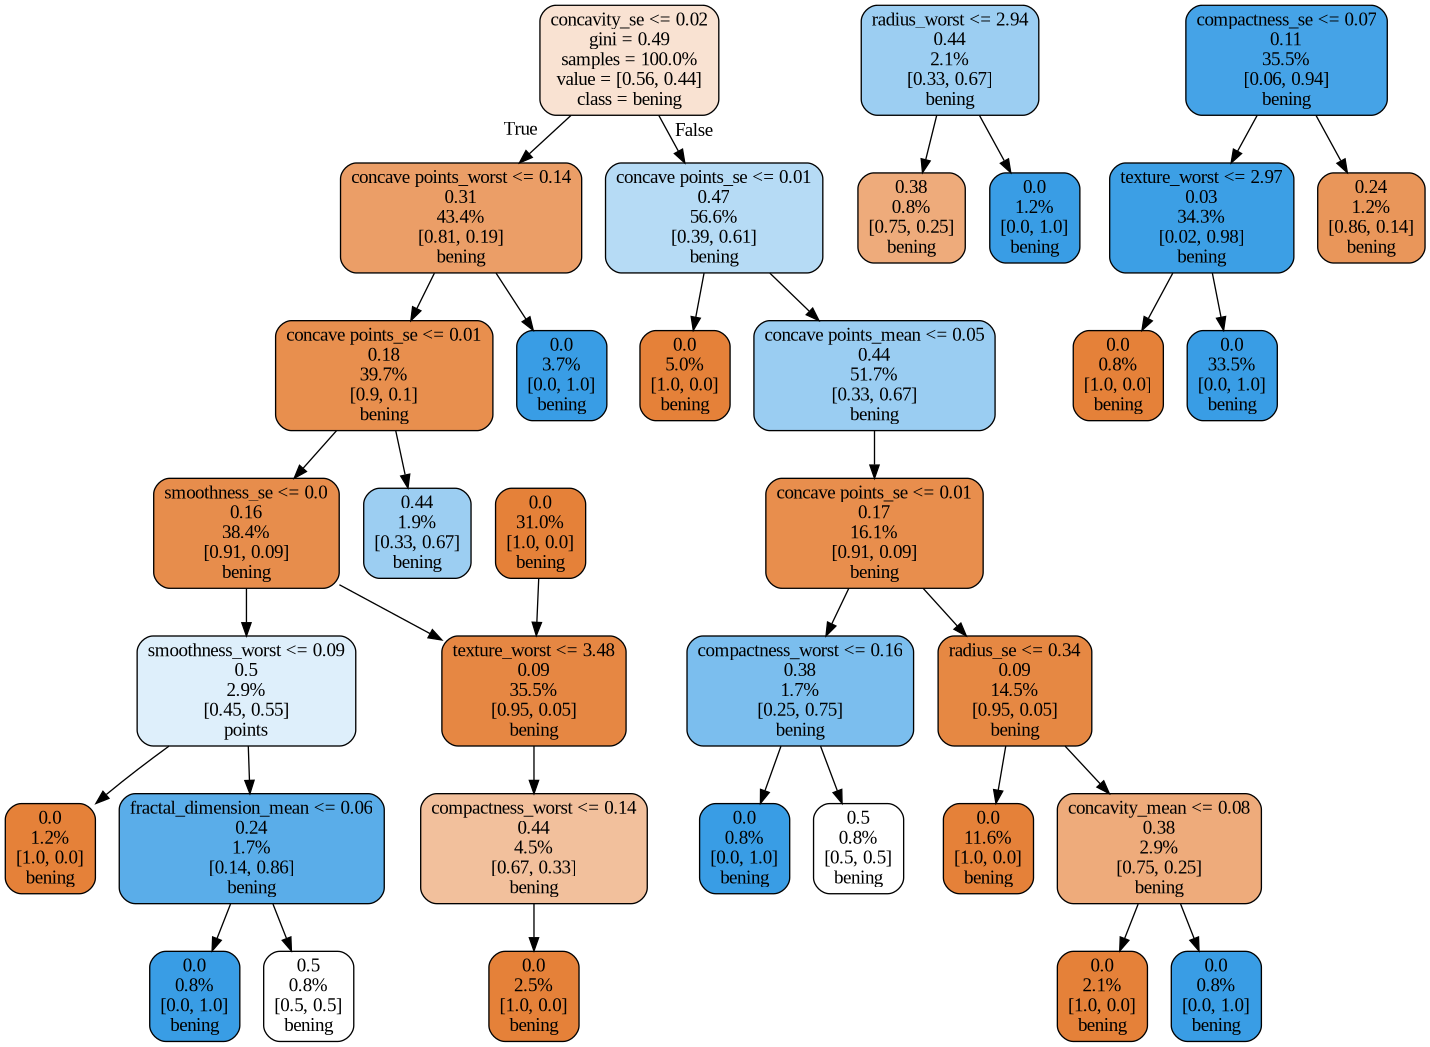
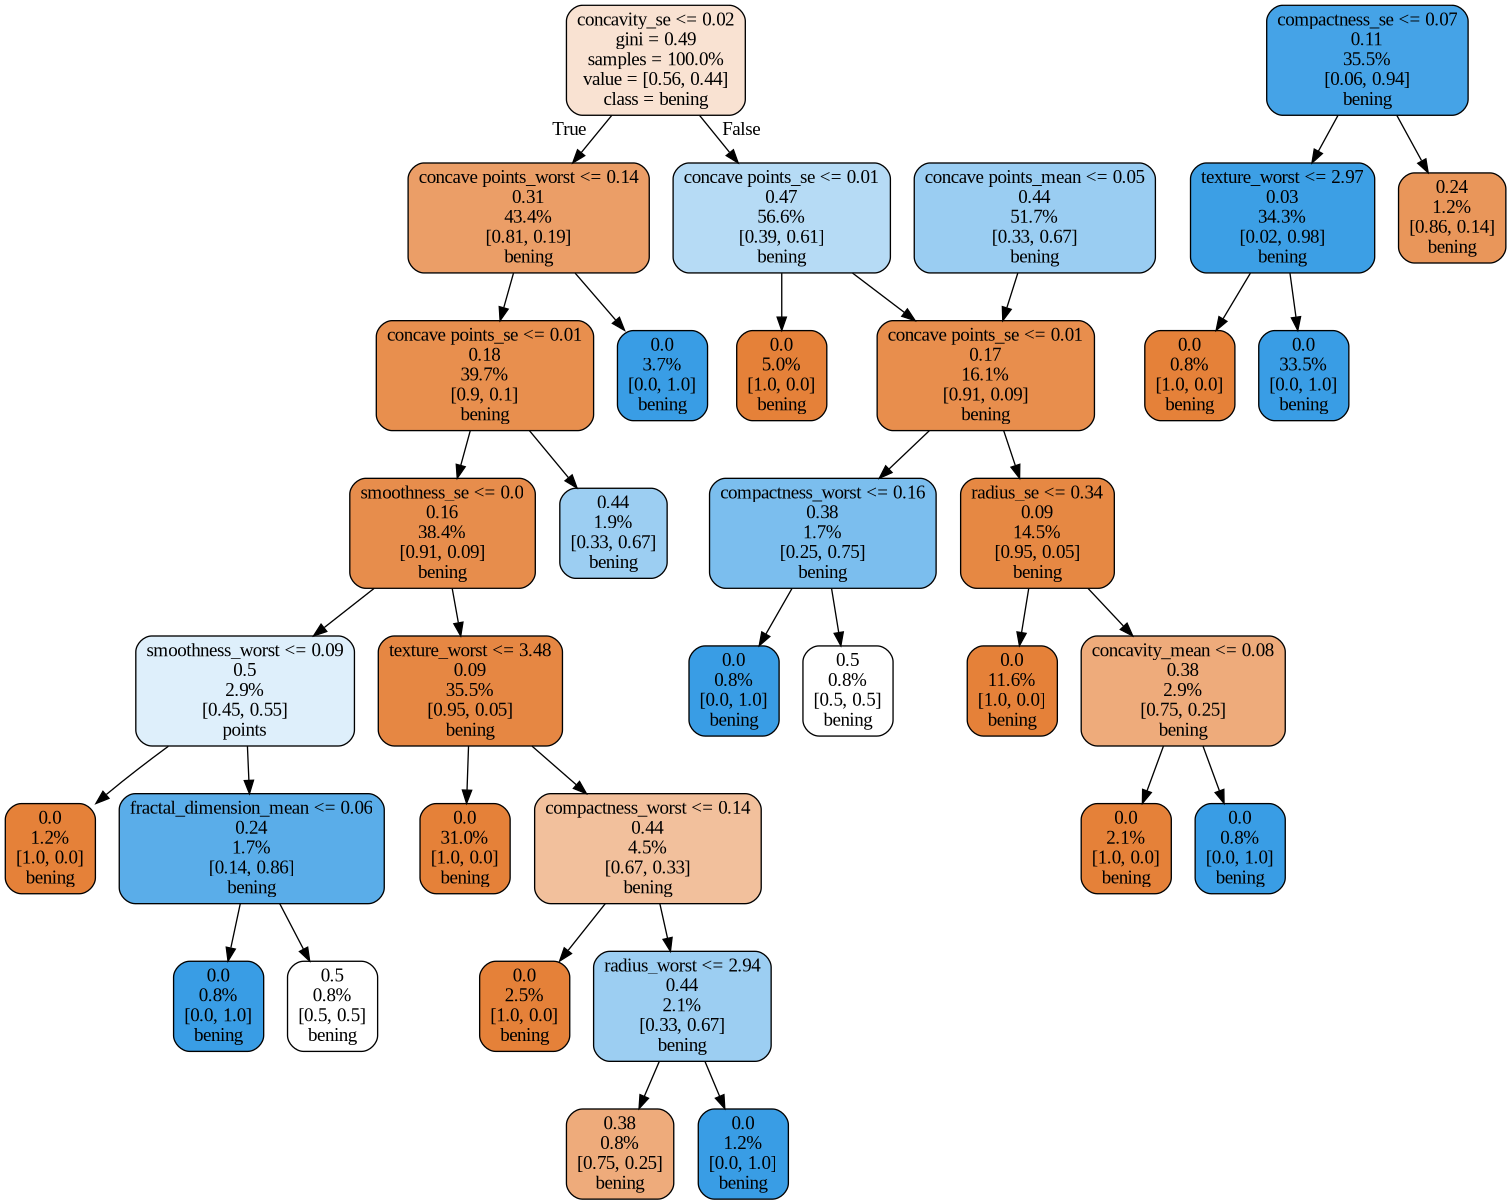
edge "concave points_se <= 0.01 0.47 56.6% [0.39, 0.61] bening" -> "concave points_mean <= 0.05 0.44 51.7% [0.33, 0.67] bening": now "concave points_se <= 0.01 0.47 56.6% [0.39, 0.61] bening" -> "concave points_se <= 0.01 0.17 16.1% [0.91, 0.09] bening"
edge "0.0 31.0% [1.0, 0.0] bening" -> "texture_worst <= 3.48 0.09 35.5% [0.95, 0.05] bening": reversed
edge "compactness_worst <= 0.14 0.44 4.5% [0.67, 0.33] bening" -> "radius_worst <= 2.94 0.44 2.1% [0.33, 0.67] bening": added
